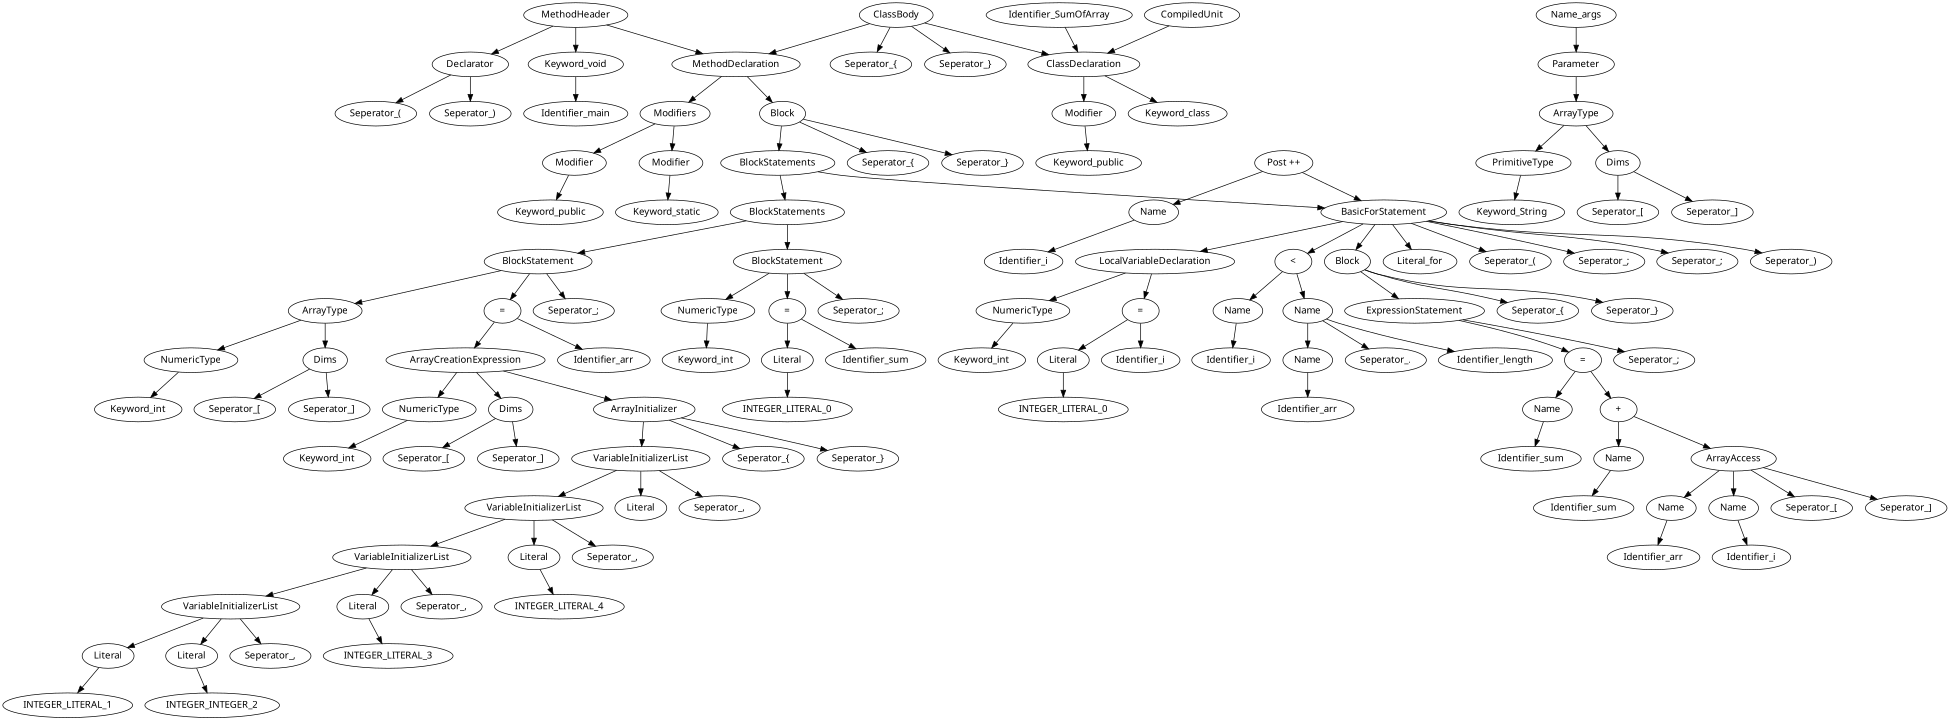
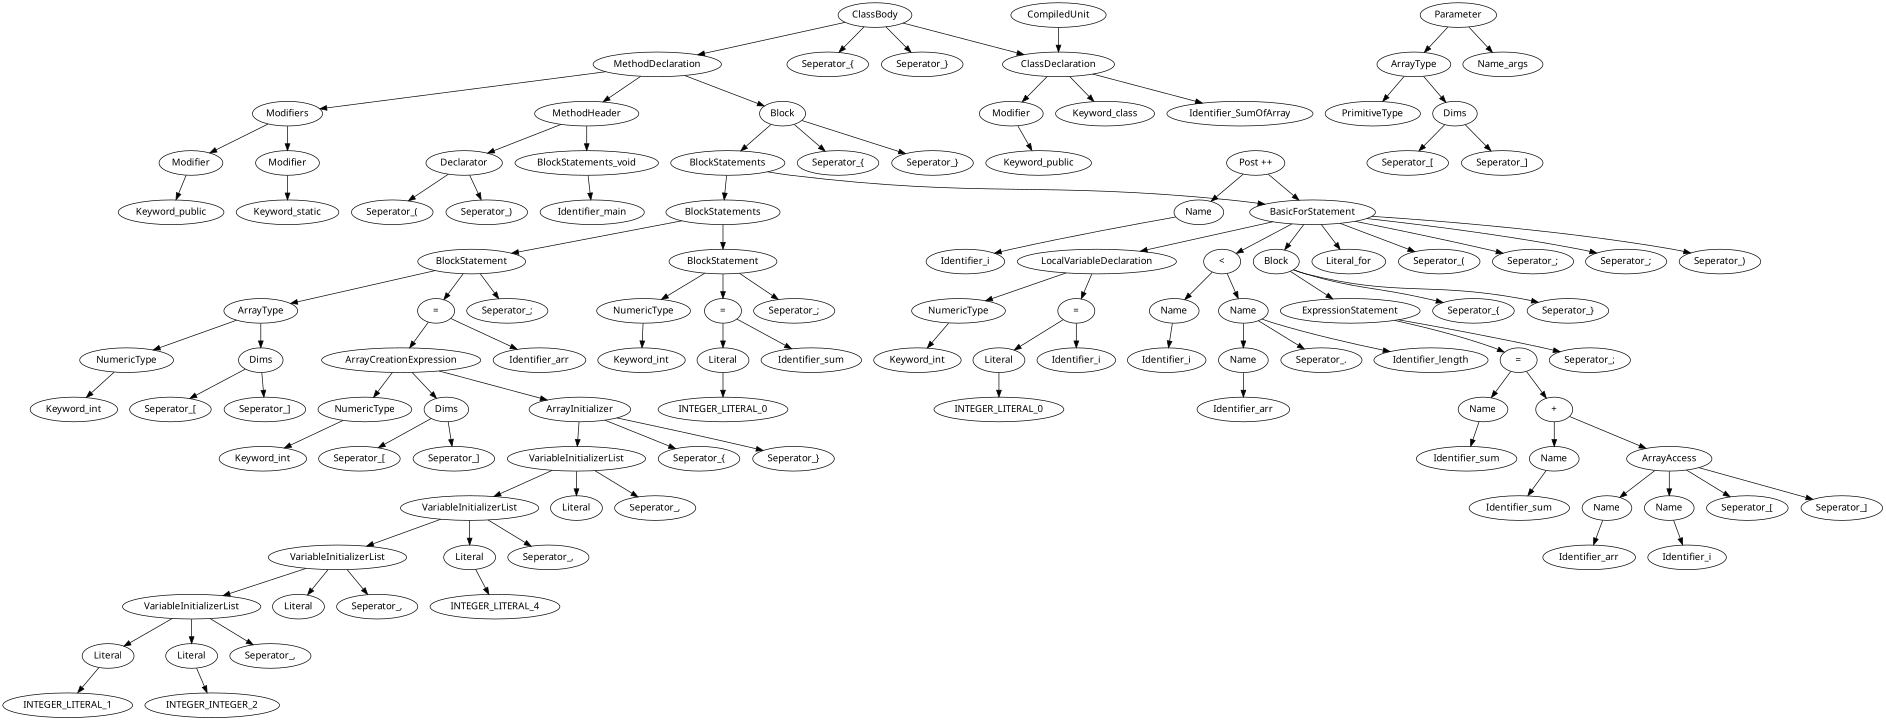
edge "Name_args" -> "Parameter": reversed
edge "Identifier_SumOfArray" -> "ClassDeclaration": reversed
edge "MethodHeader" -> "MethodDeclaration": reversed
node "Keyword_void": label "Keyword_void" -> "BlockStatements_void"
node "Keyword_String": removed
node "INTEGER_LITERAL_3": removed
